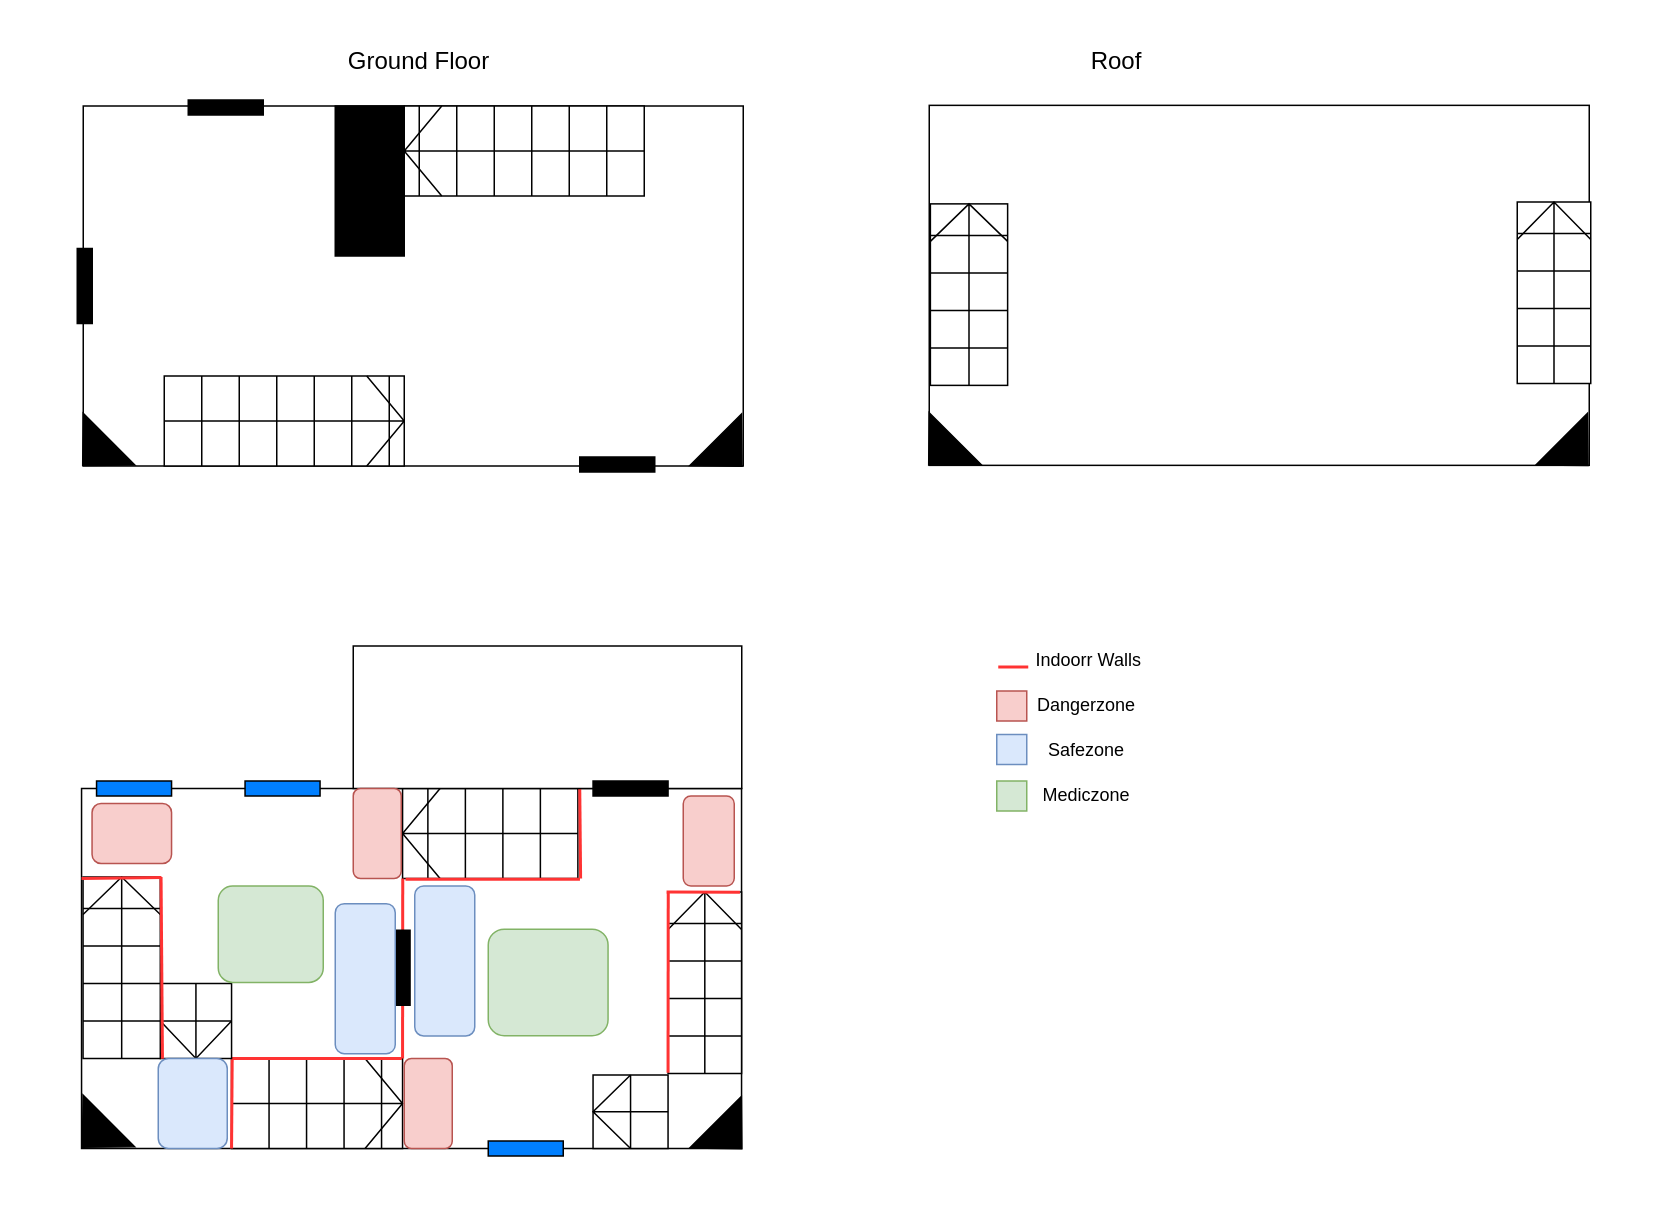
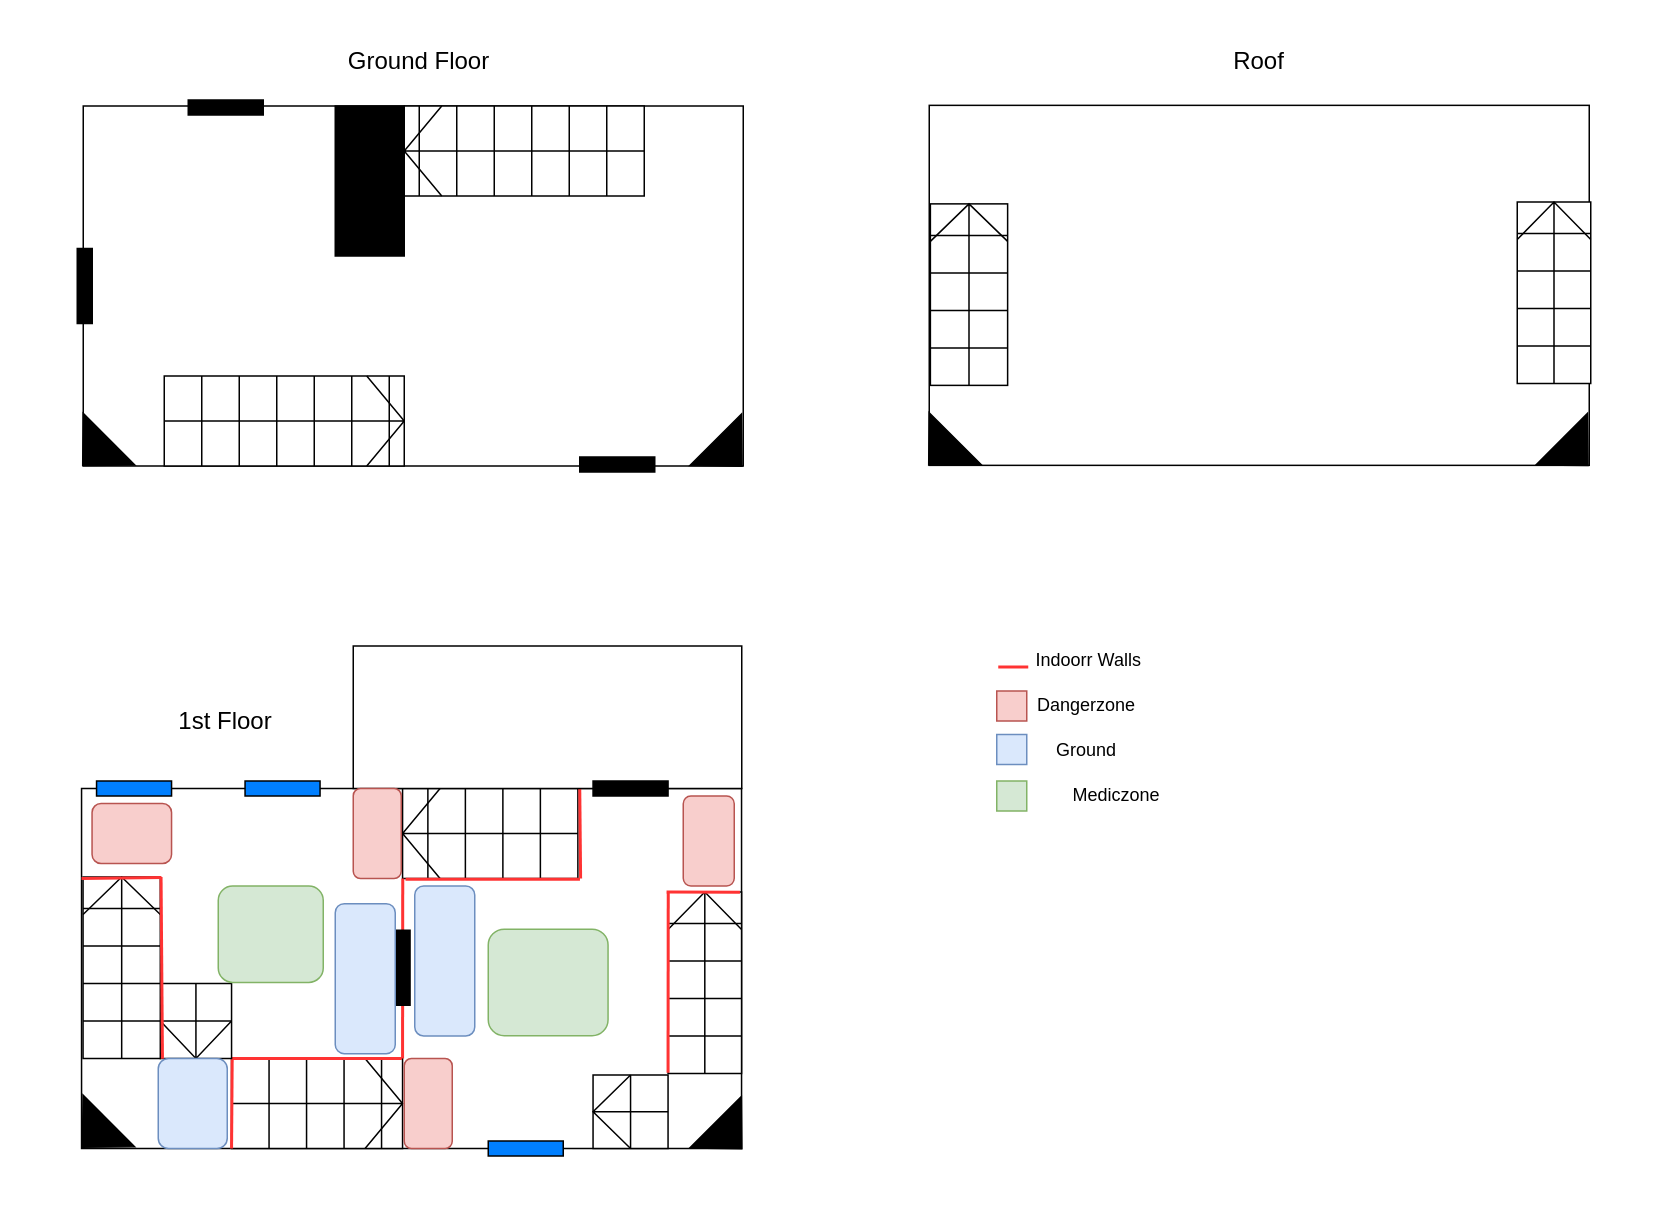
node "Roof": moved (1117, 61) -> (1259, 61)
node "1st Floor": added
node "Safezone": label "Safezone" -> "Ground"
node "Mediczone": moved (1087, 796) -> (1117, 796)
